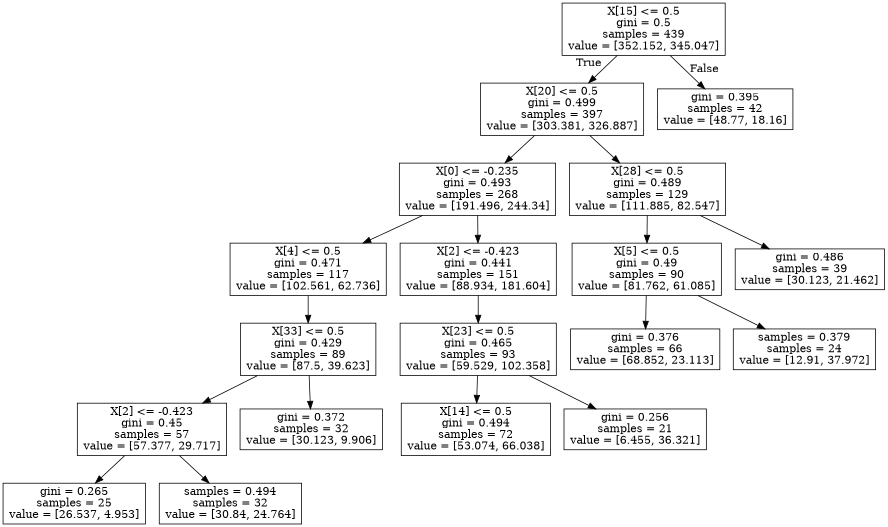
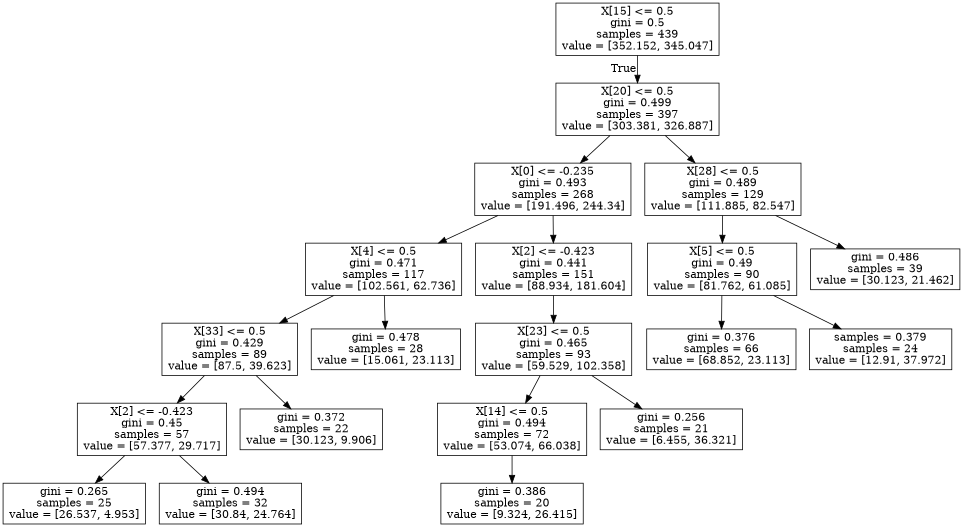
node "gini = 0.395 samples = 42 value = [48.77, 18.16]": removed
node "gini = 0.478 samples = 28 value = [15.061, 23.113]": added
node "gini = 0.372 samples = 32 value = [30.123, 9.906]": label "gini = 0.372 samples = 32 value = [30.123, 9.906]" -> "gini = 0.372 samples = 22 value = [30.123, 9.906]"
node "samples = 0.494 samples = 32 value = [30.84, 24.764]": label "samples = 0.494 samples = 32 value = [30.84, 24.764]" -> "gini = 0.494 samples = 32 value = [30.84, 24.764]"
node "gini = 0.386 samples = 20 value = [9.324, 26.415]": added
